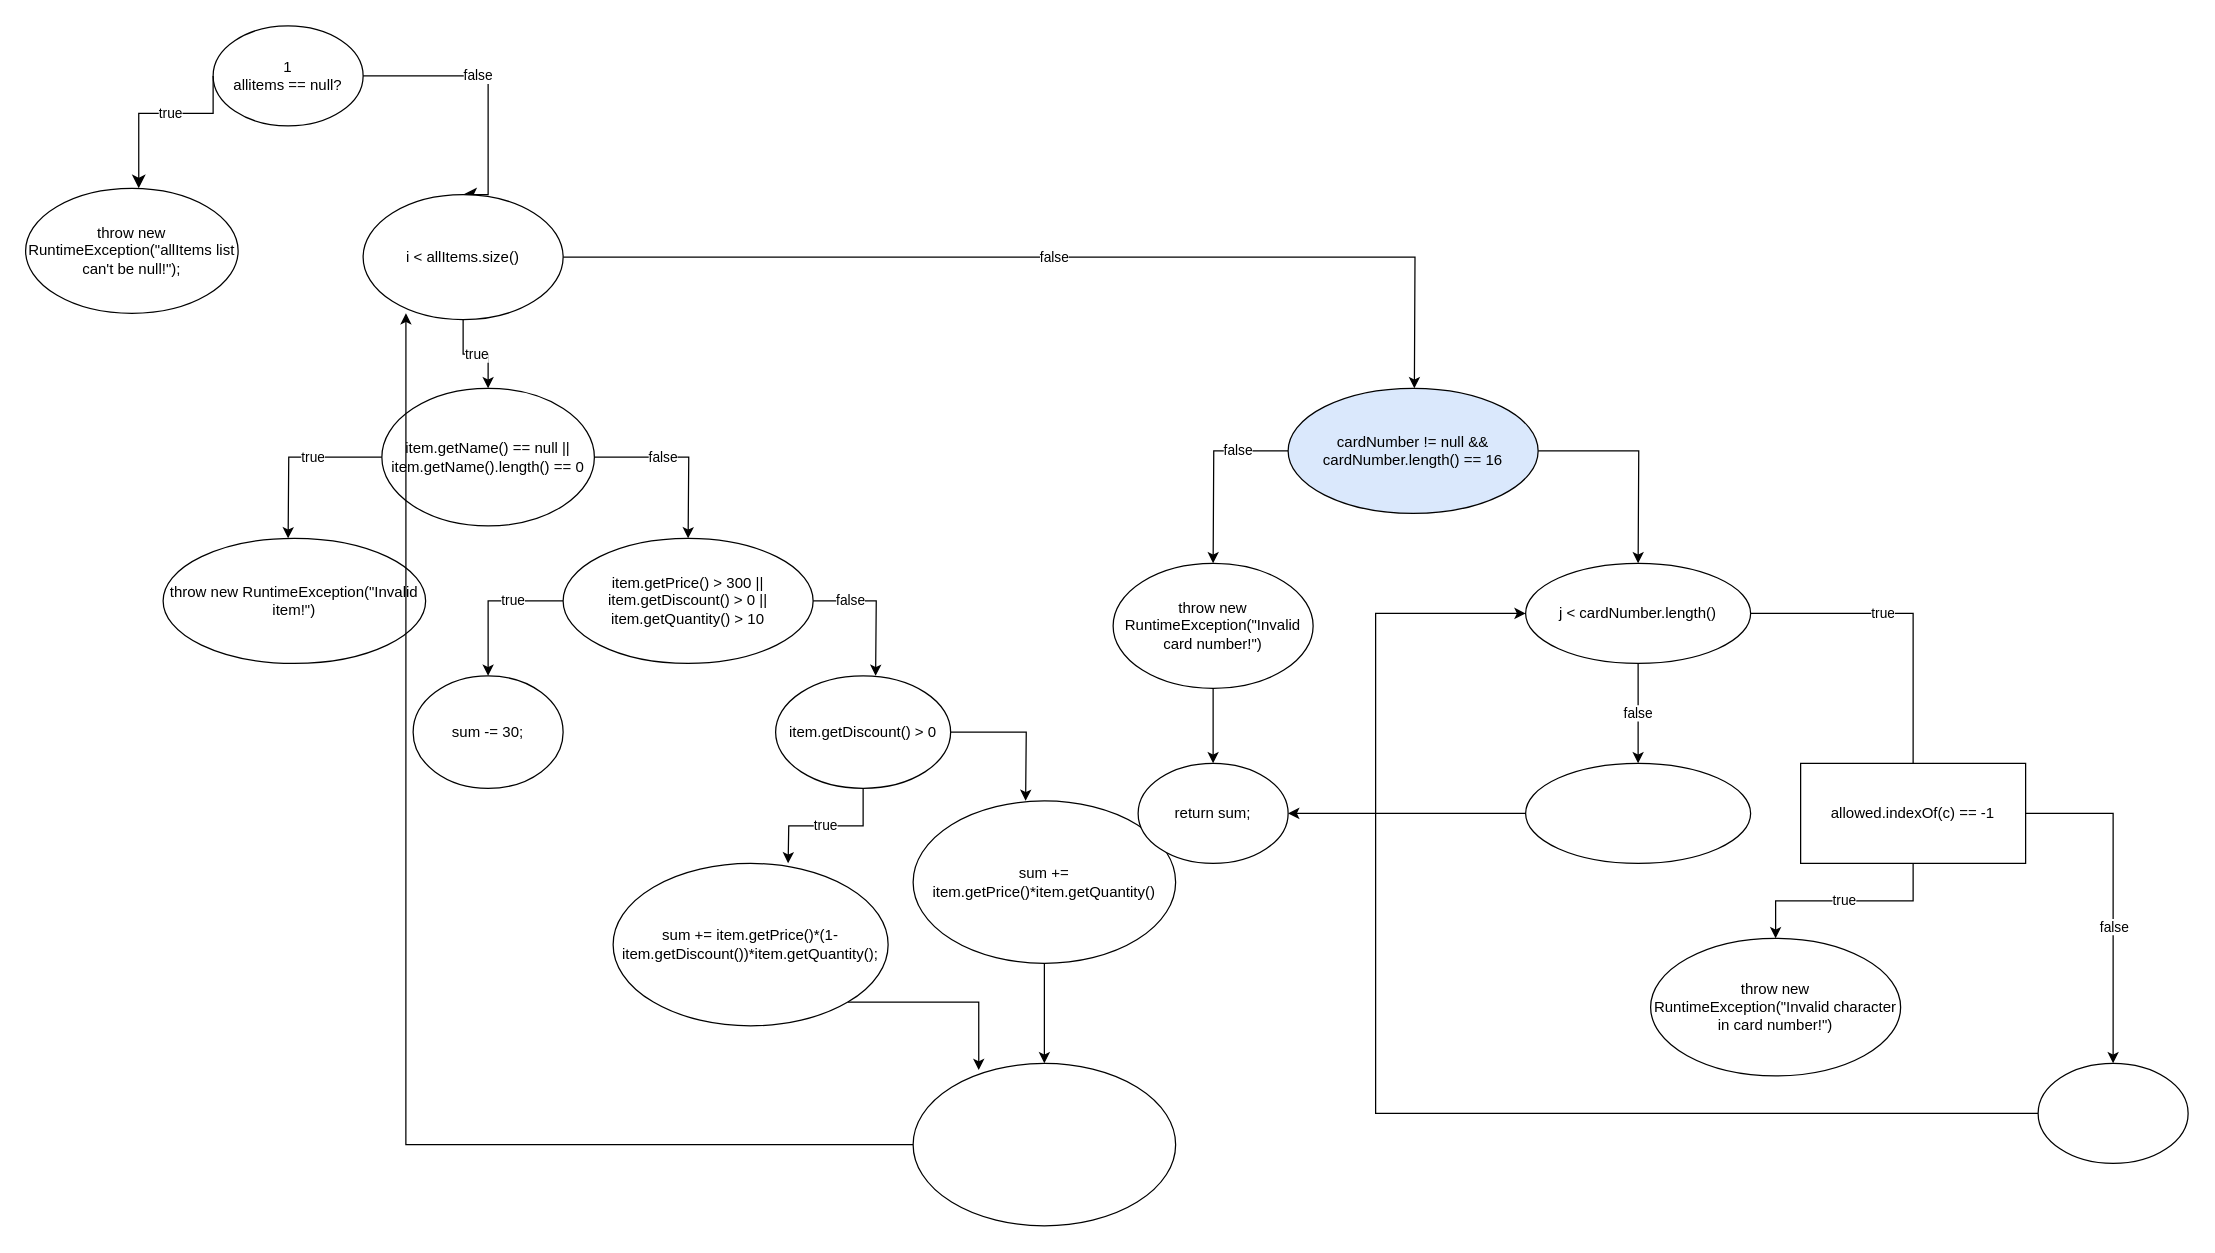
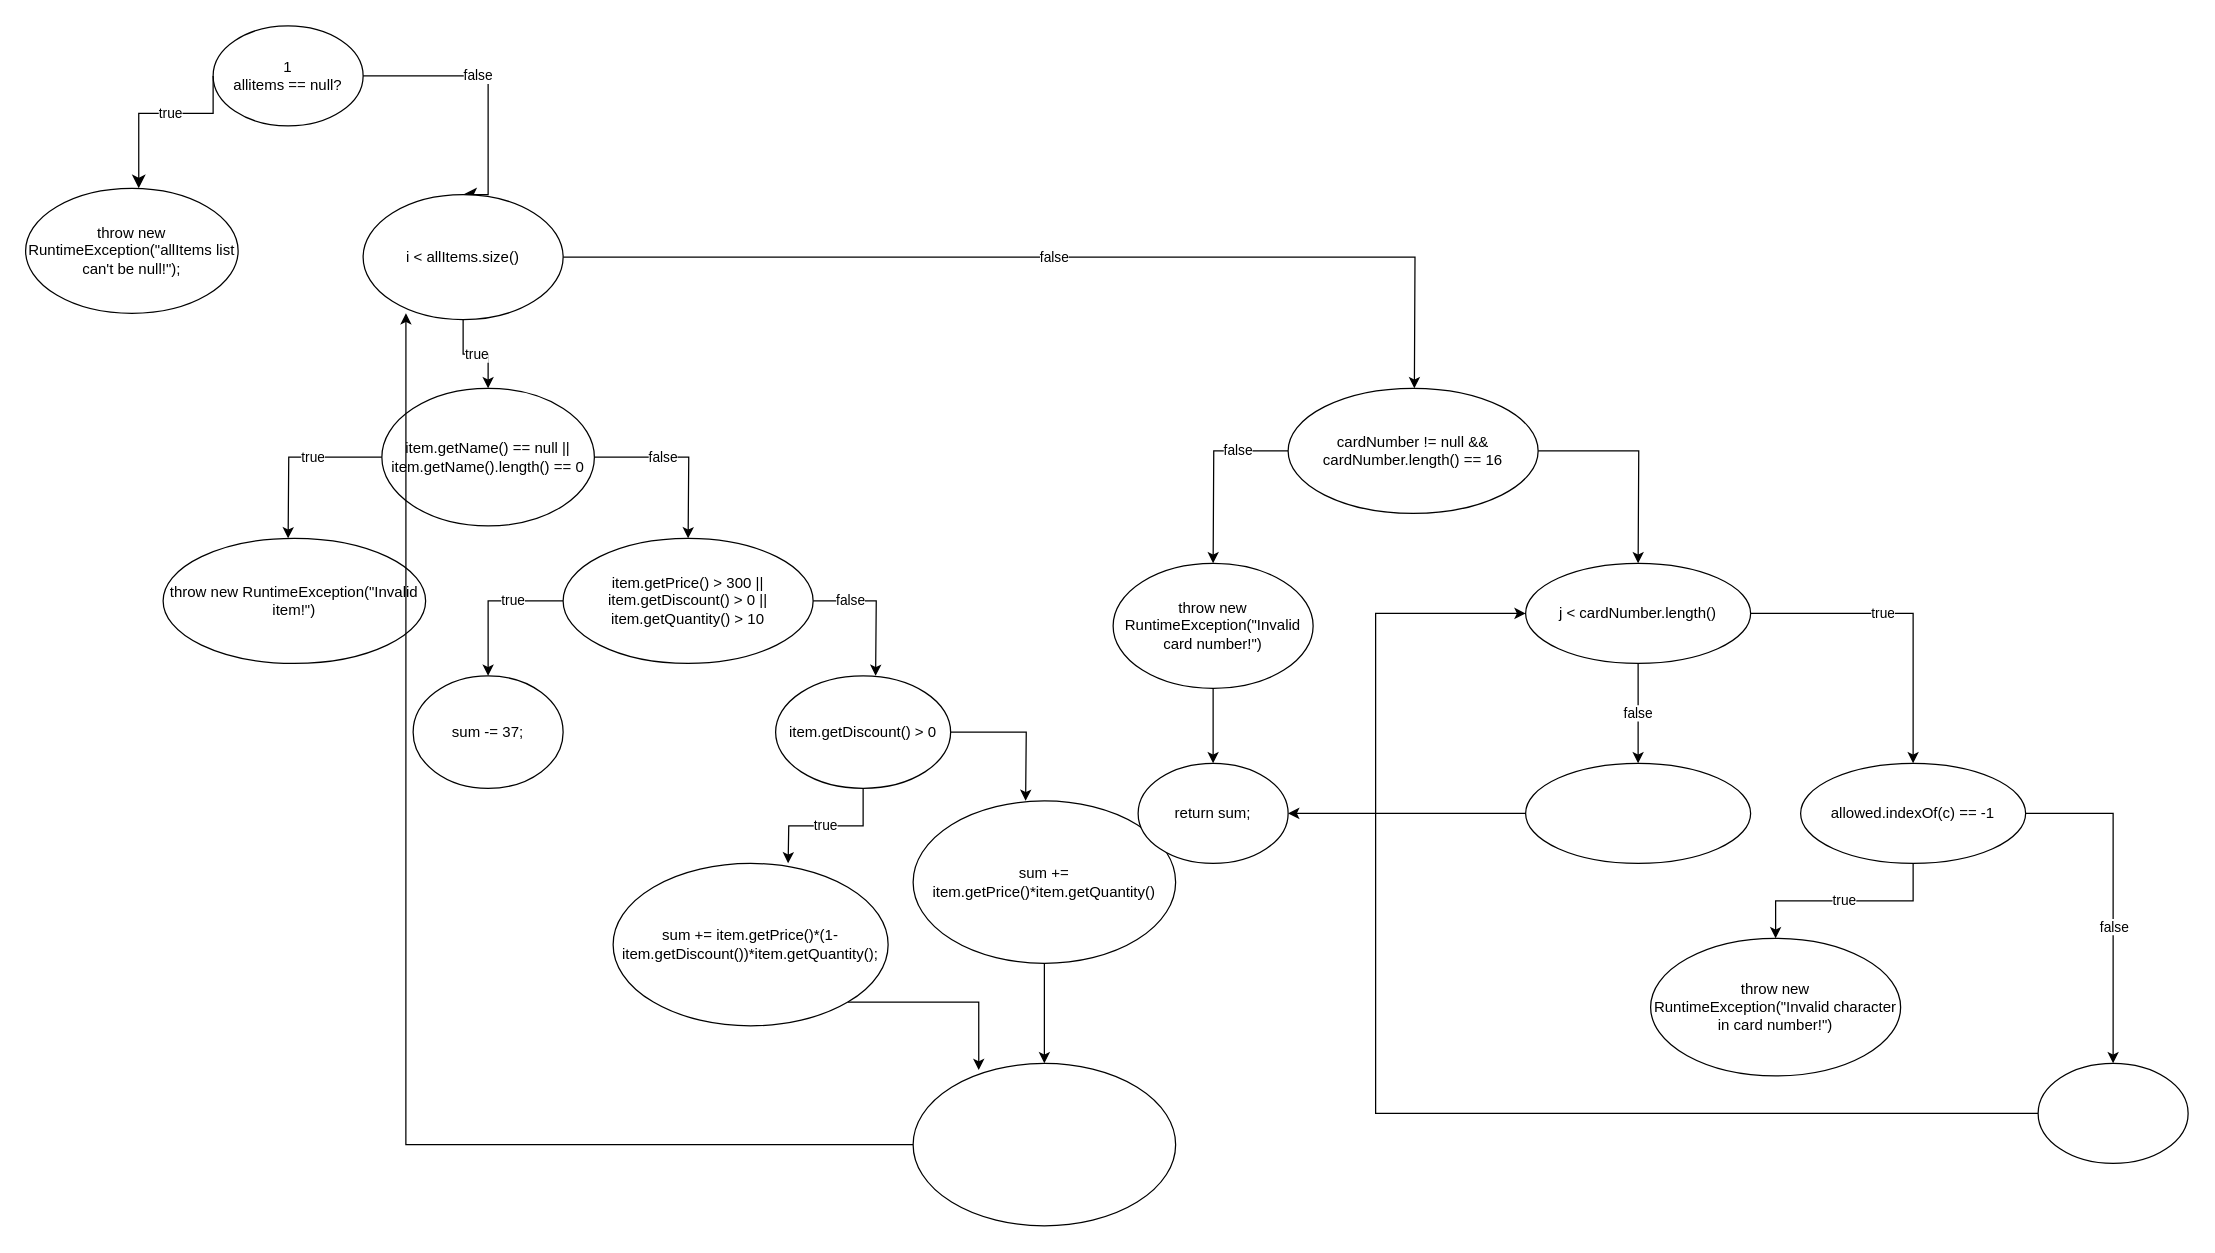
node "cardNumber != null && cardNumber.length() == 16": fillcolor #dae8fc -> #ffffff
node "sum -= 30;": label "sum -= 30;" -> "sum -= 37;"
edge "j < cardNumber.length()" -- "allowed.indexOf(c) == -1": arrowhead none -> classic
node "allowed.indexOf(c) == -1": shape rectangle -> ellipse
